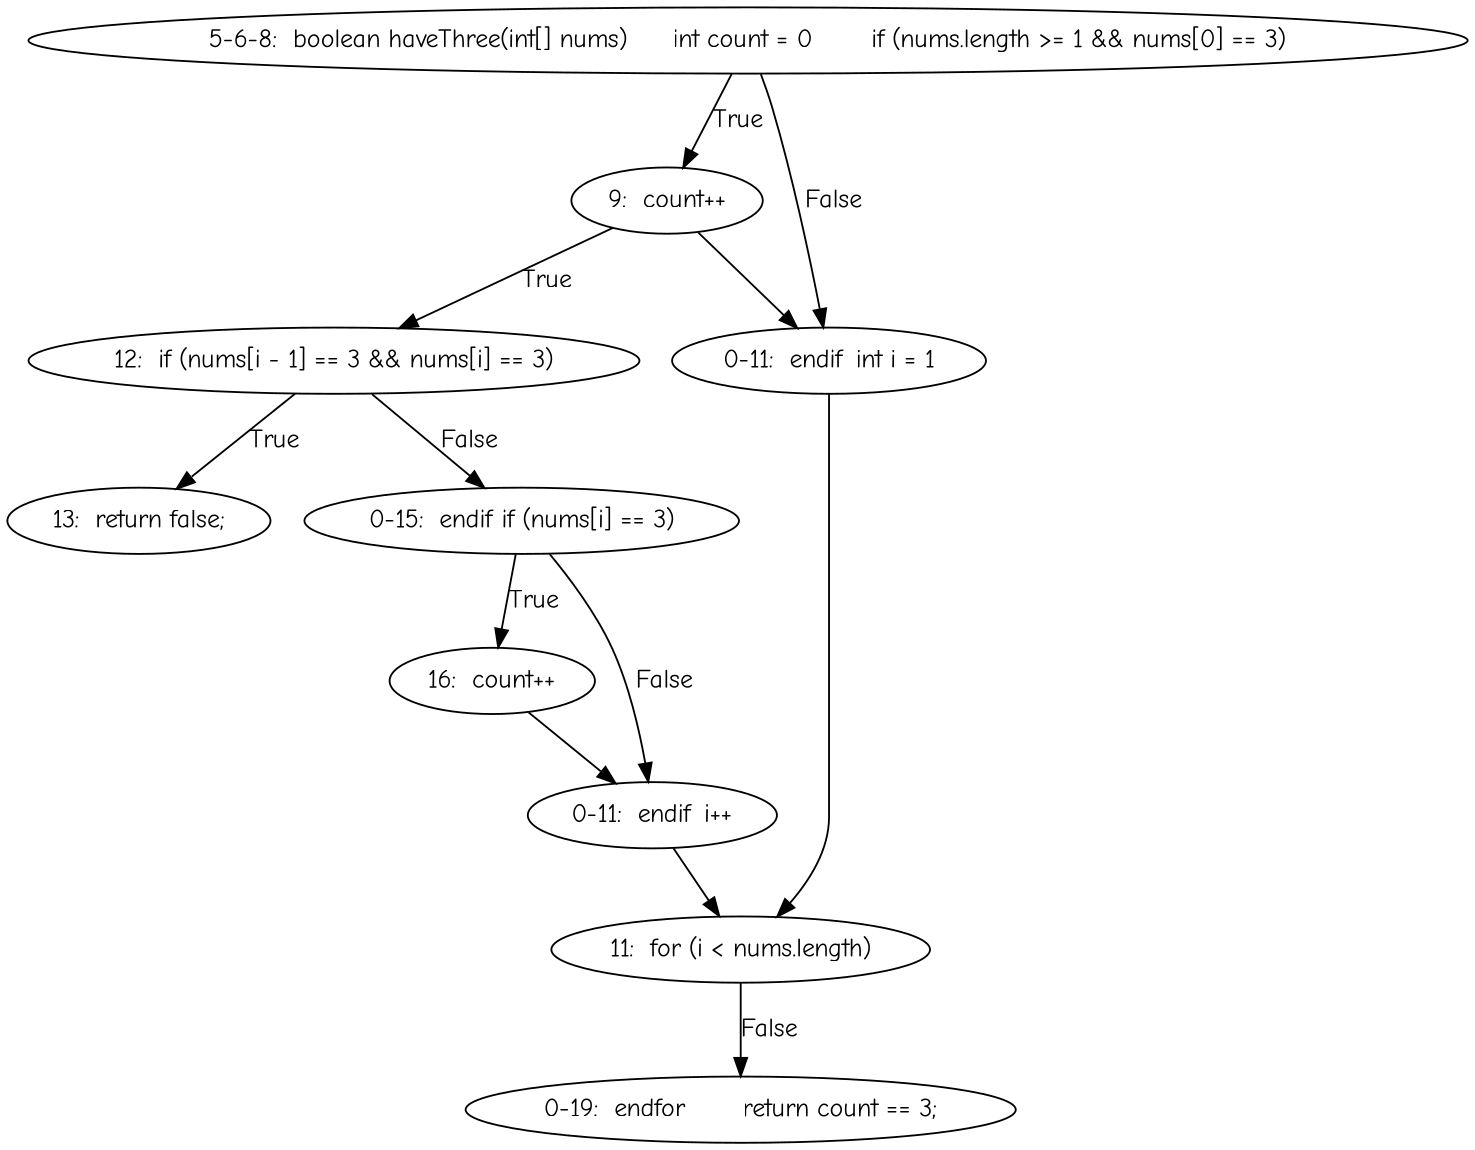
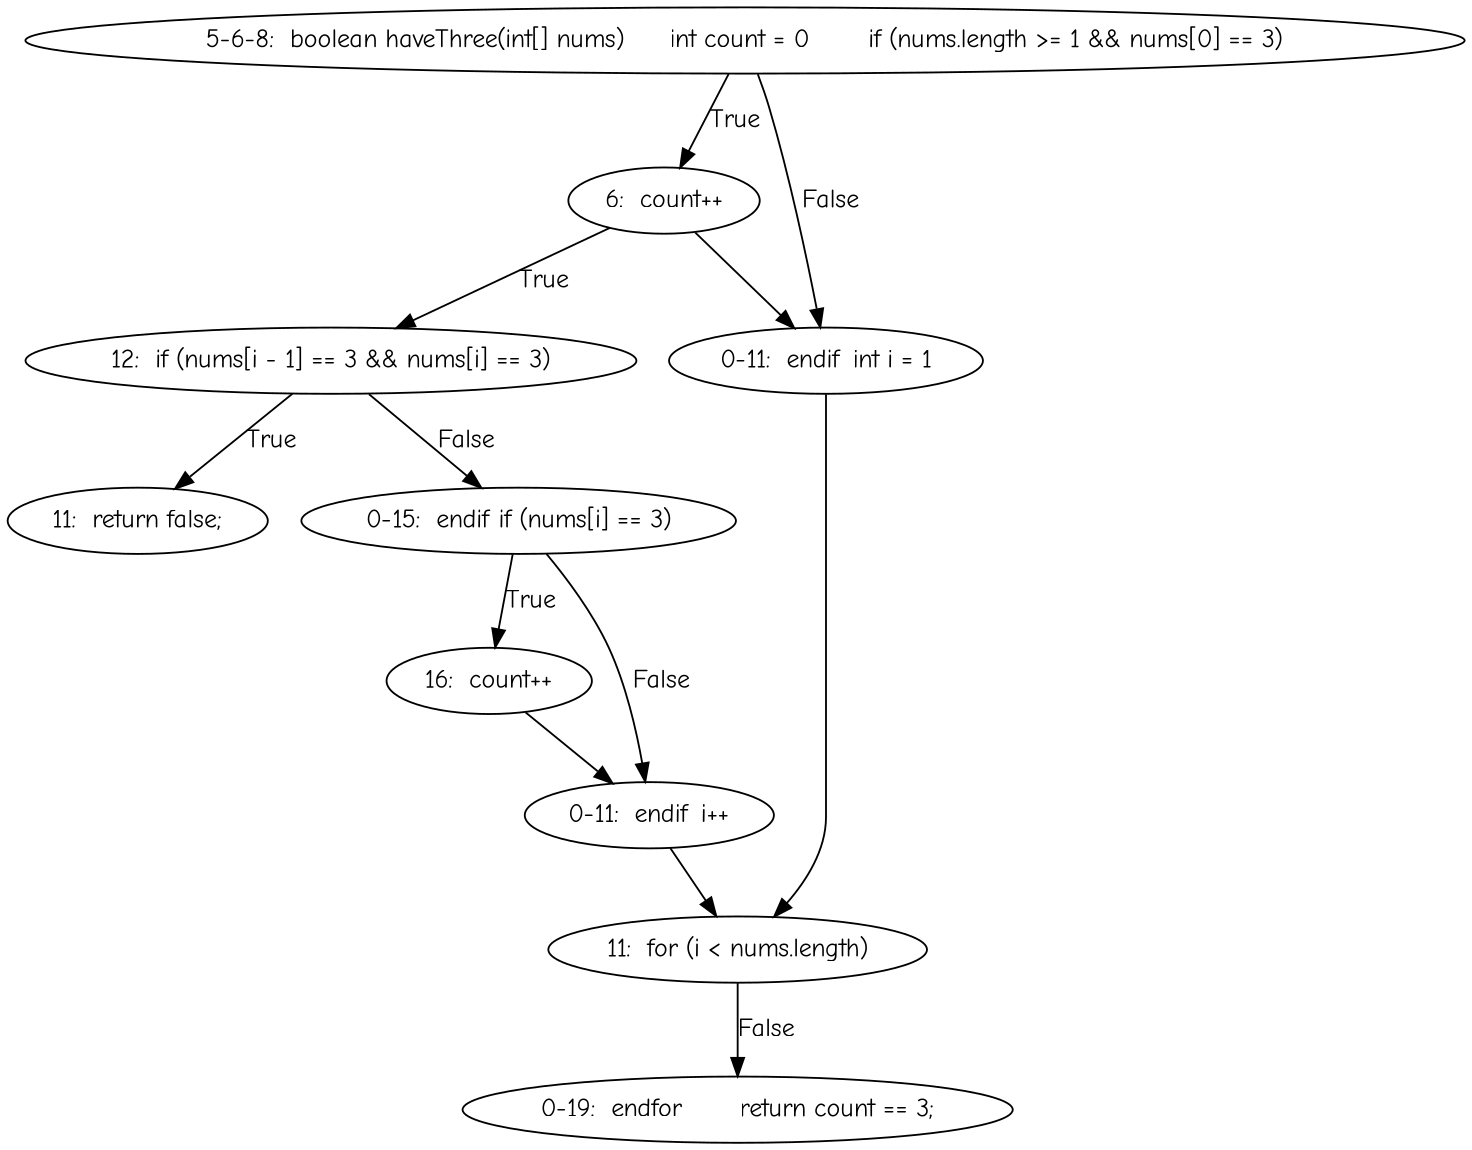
node "9:  count++": label "9:  count++" -> "6:  count++"
node "13:  return false;": label "13:  return false;" -> "11:  return false;"
